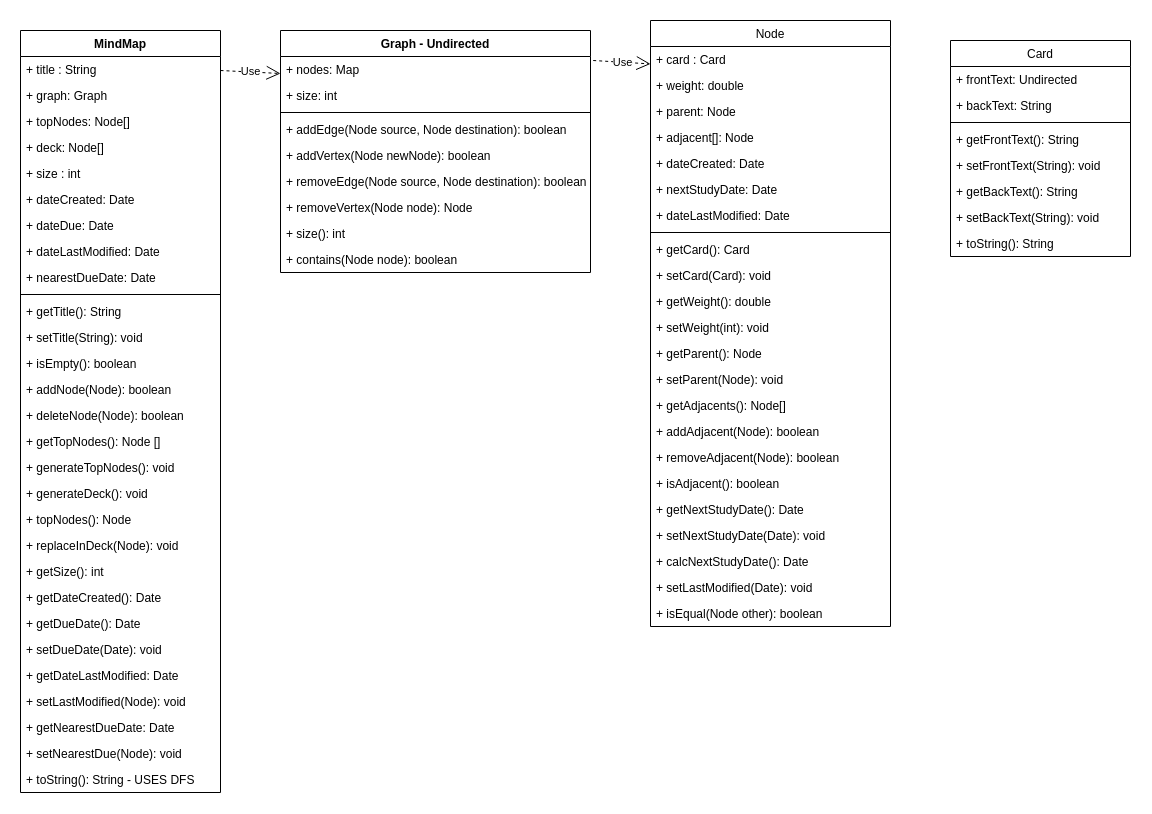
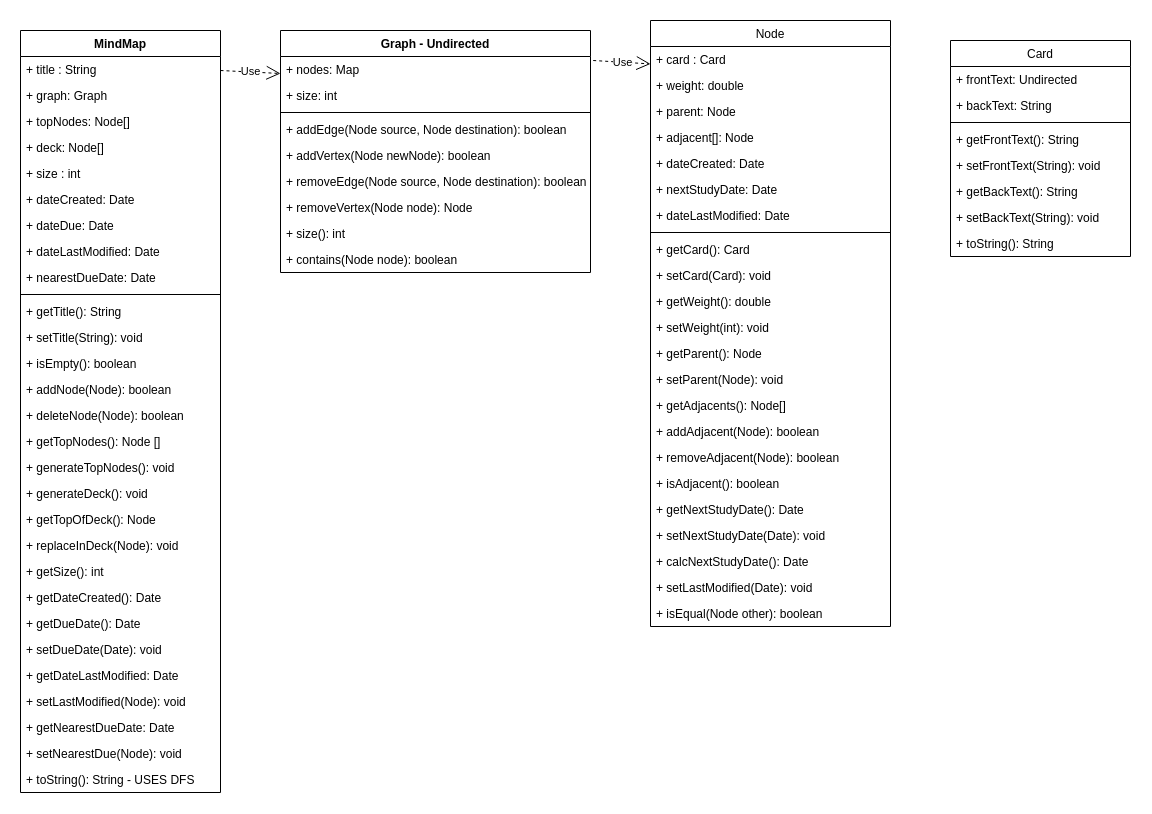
node "+ topNodes(): Node": label "+ topNodes(): Node" -> "+ getTopOfDeck(): Node"
